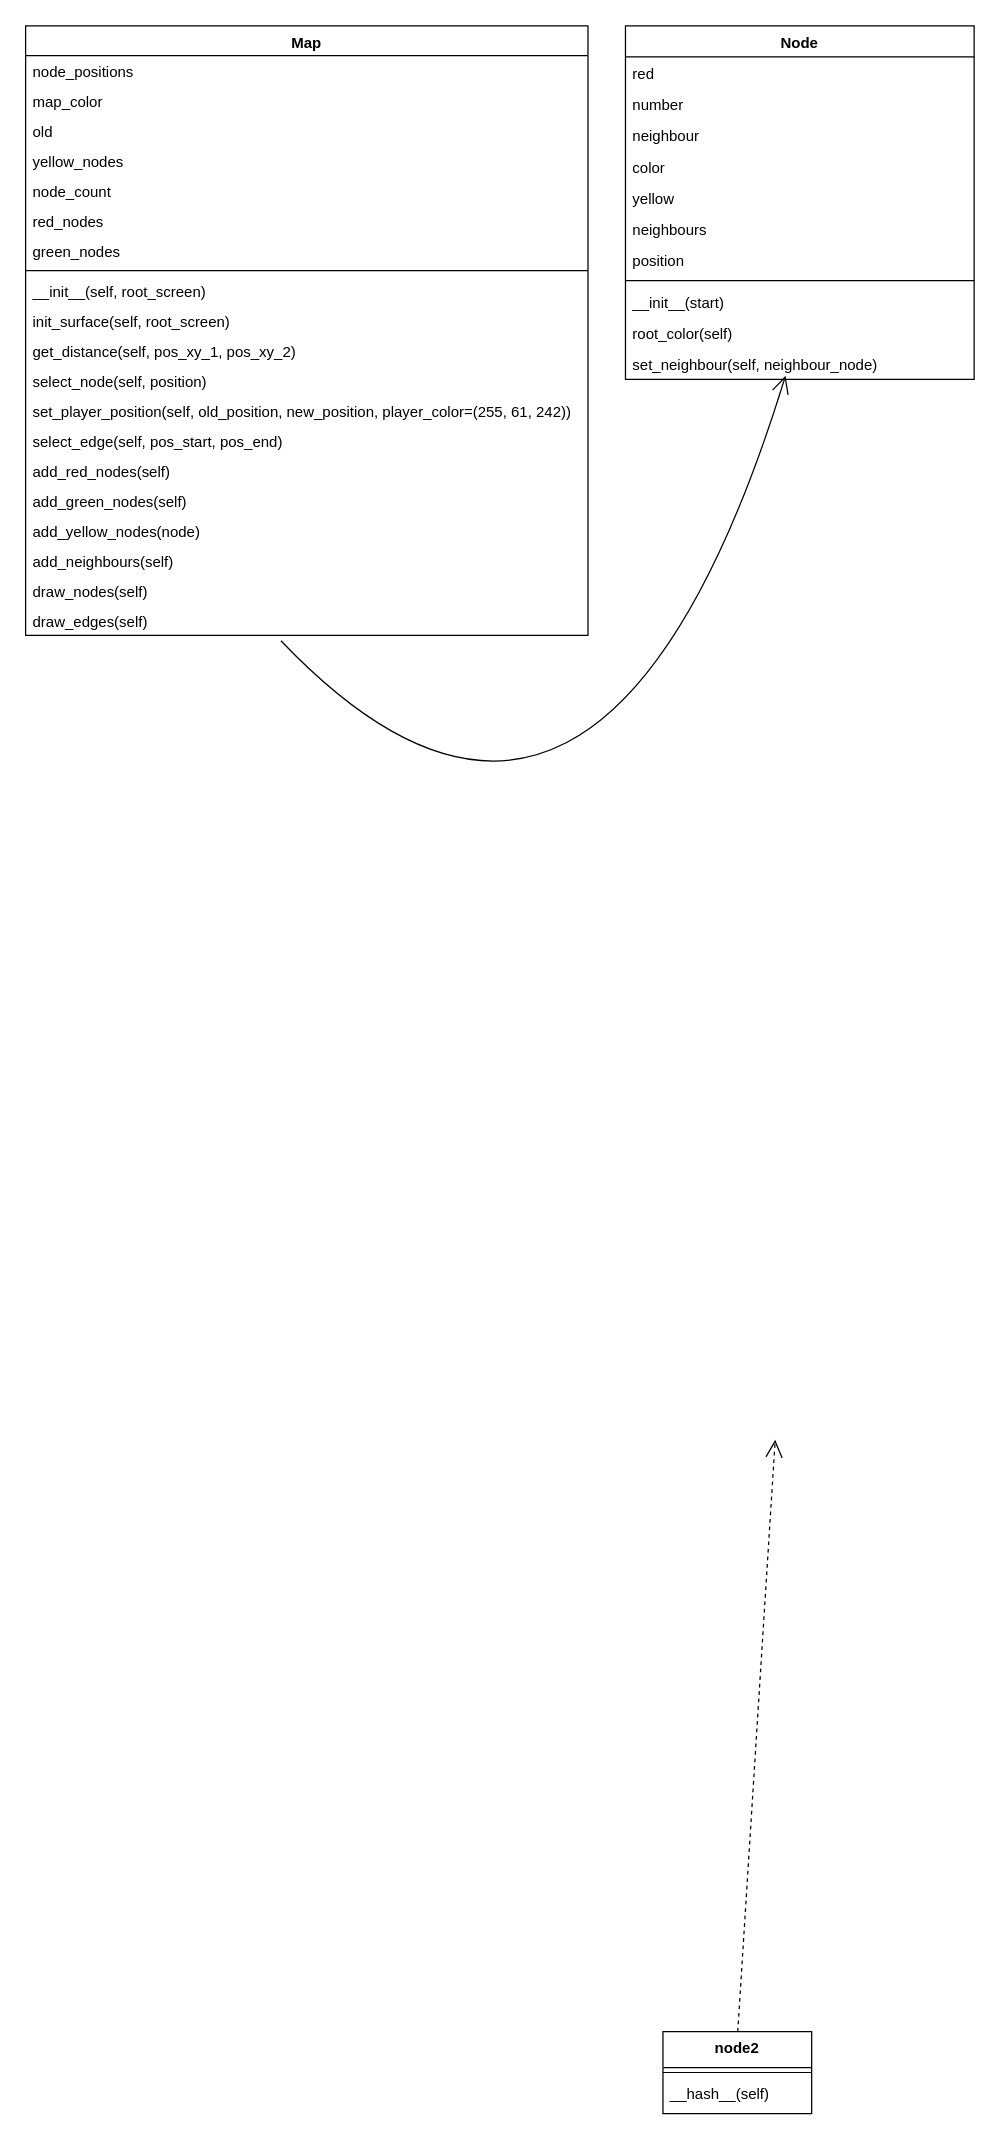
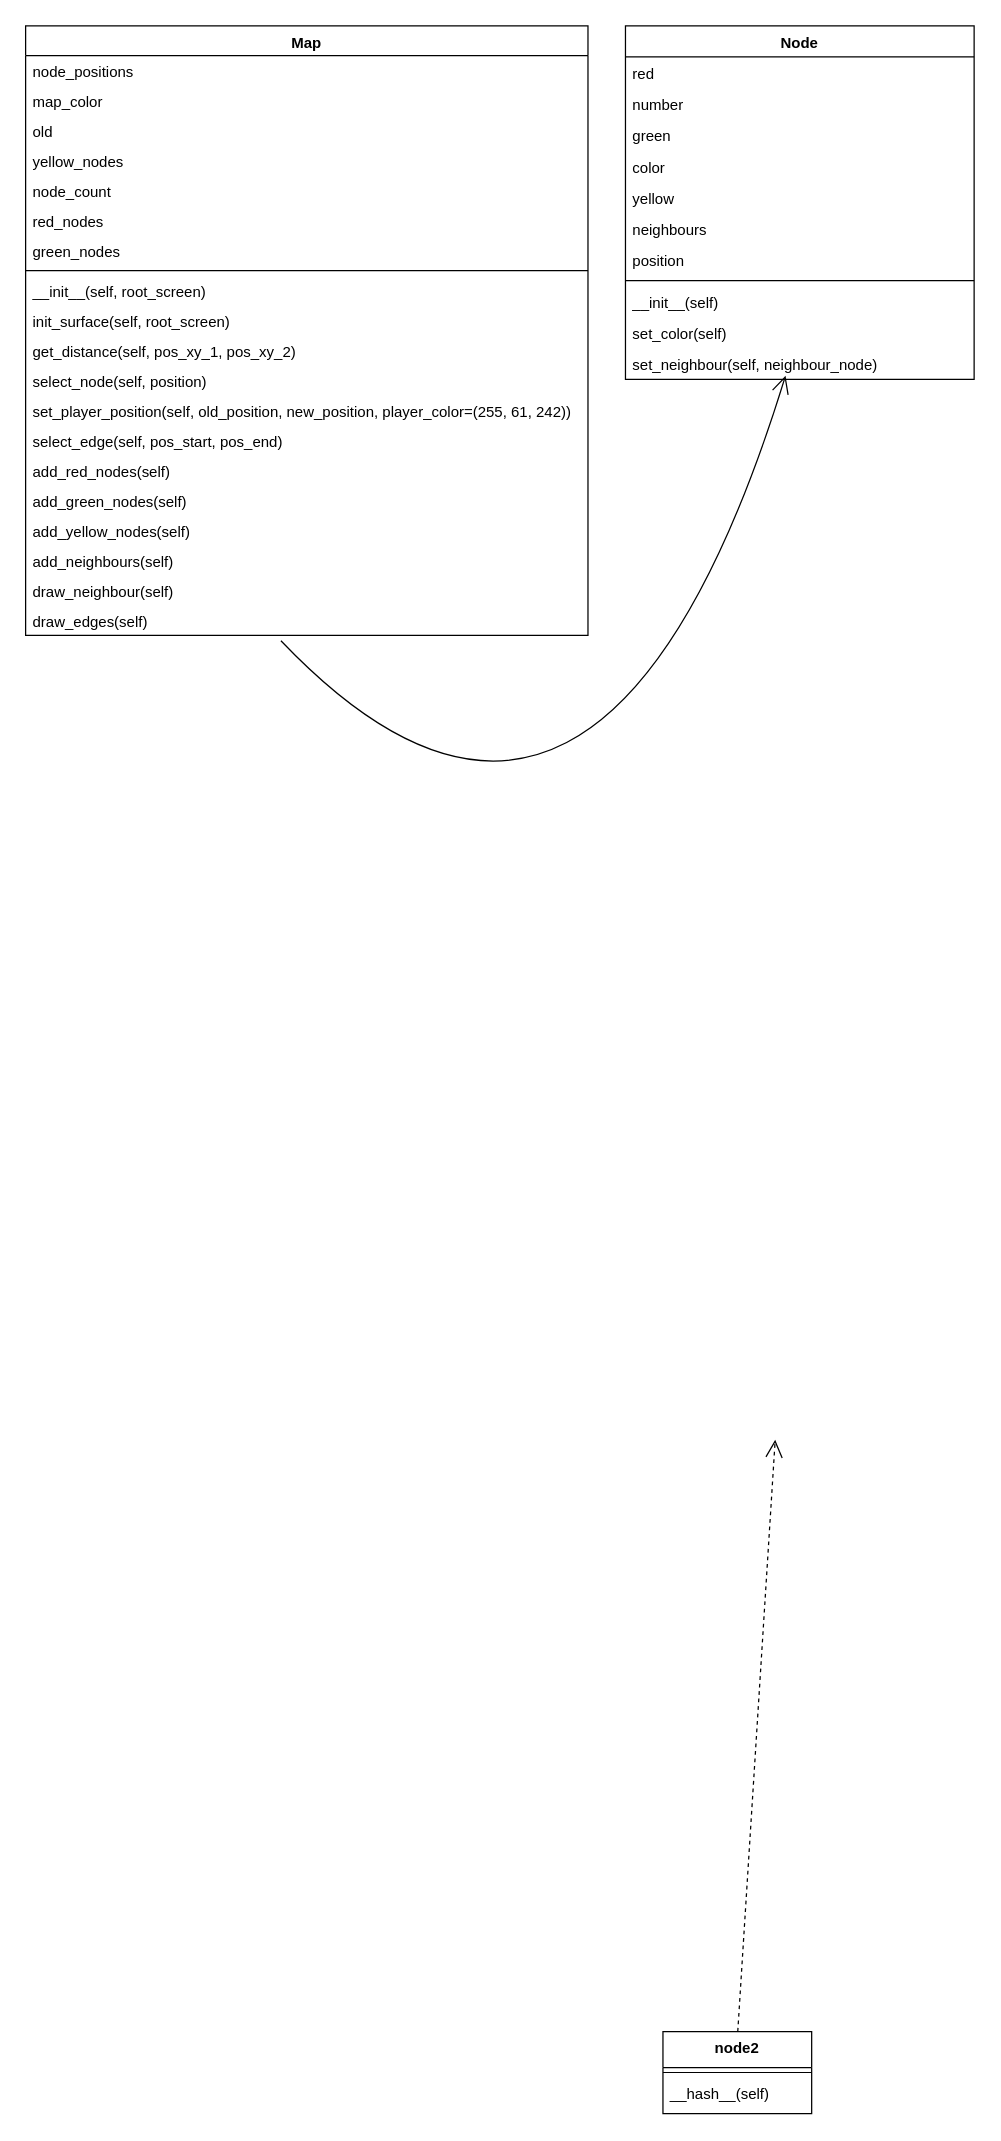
node "neighbour": label "neighbour" -> "green"
node "__init__(start)": label "__init__(start)" -> "__init__(self)"
node "root_color(self)": label "root_color(self)" -> "set_color(self)"
node "add_yellow_nodes(node)": label "add_yellow_nodes(node)" -> "add_yellow_nodes(self)"
node "draw_nodes(self)": label "draw_nodes(self)" -> "draw_neighbour(self)"
